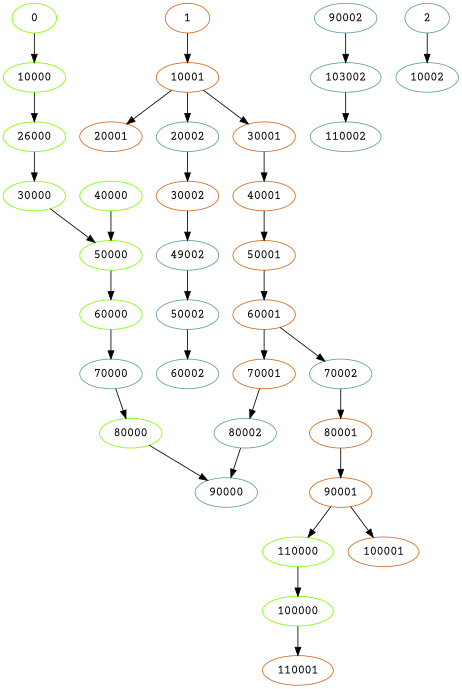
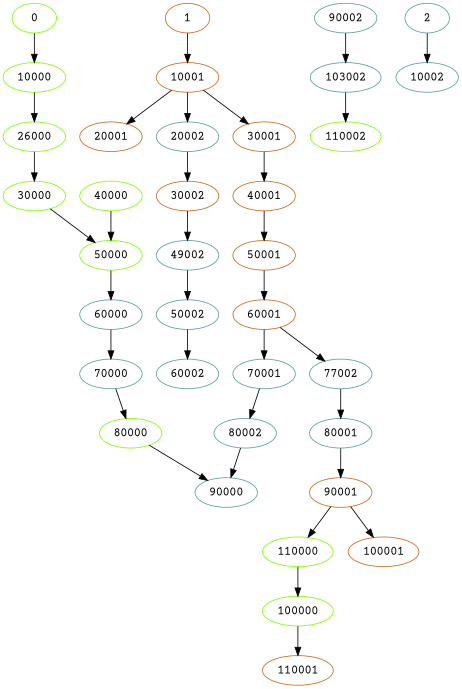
node "110002": color cadetblue -> chartreuse
node "60000": color chartreuse -> cadetblue
node "70001": color chocolate -> cadetblue
node "70002": label "70002" -> "77002"
node "80001": color chocolate -> cadetblue
